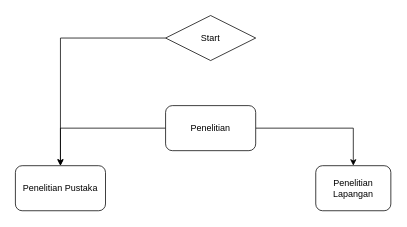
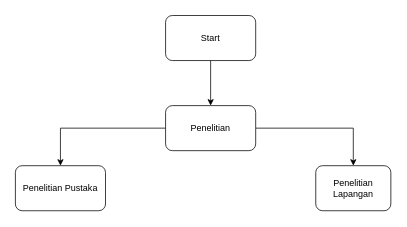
edge "Start" -> "Penelitian Pustaka": now "Start" -> "Penelitian"
node "Start": shape diamond -> rounded rectangle
